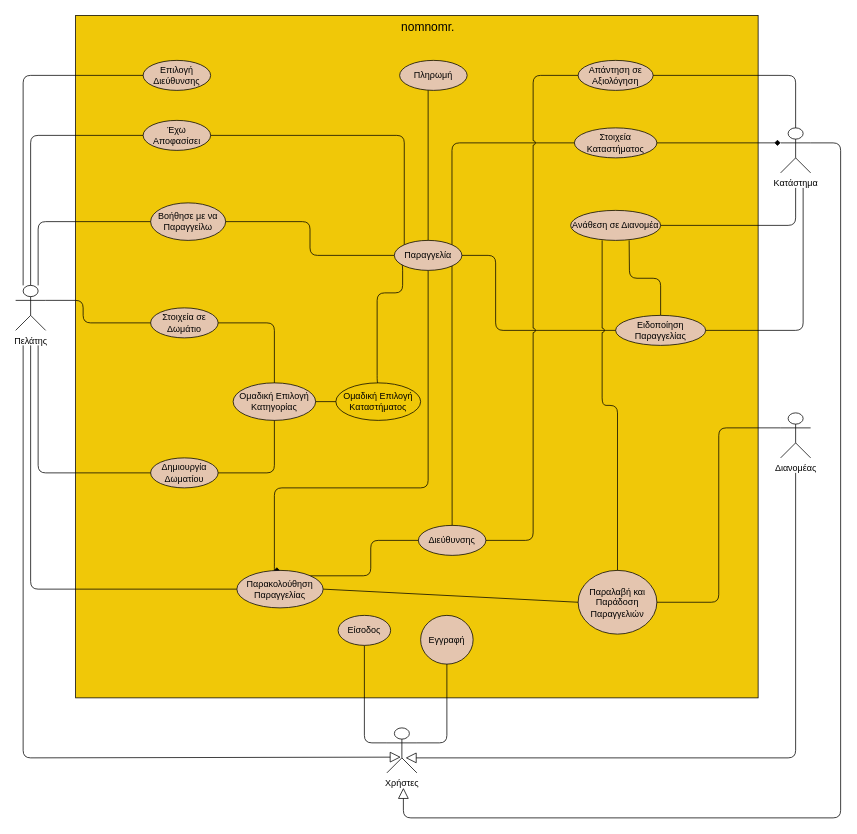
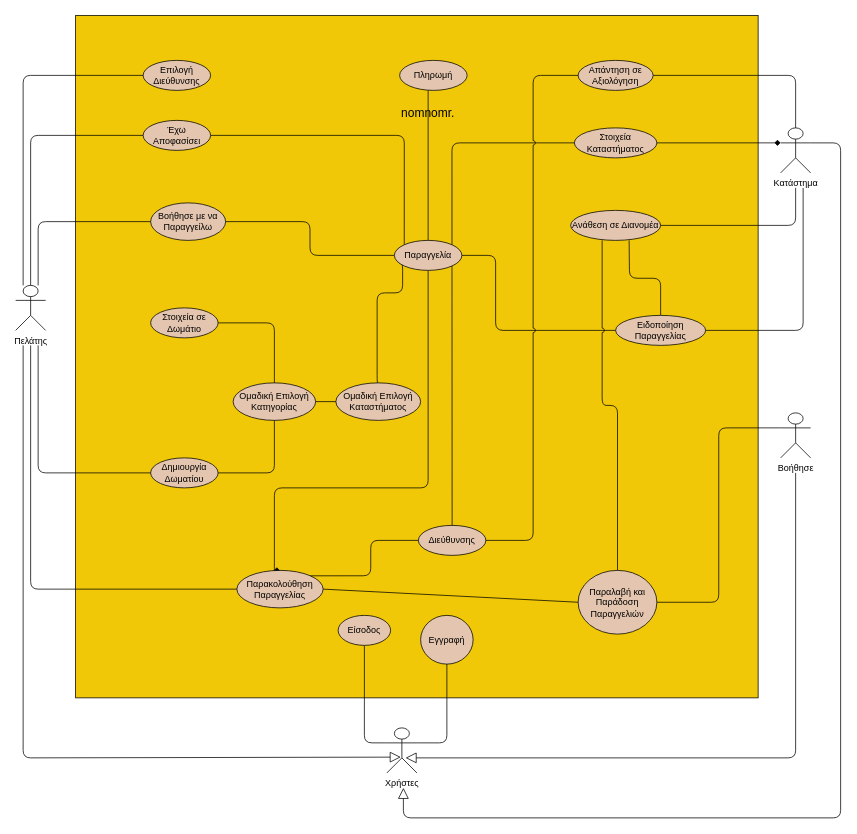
node "nomnomr.": moved (428, 27) -> (428, 113)
edge "Πελάτης" -- "Στοιχεία σε Δωμάτιο": removed
node "Ομαδική Επιλογή Καταστήματος": fillcolor #f0c808 -> #e4c5af
node "Διανομέας": label "Διανομέας" -> "Βοήθησε"
